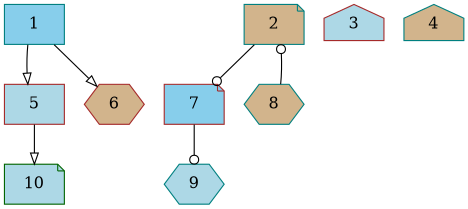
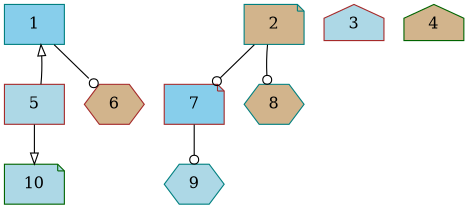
node "4": color teal -> darkgreen
edge "1" -> "5": reversed
edge "1" -> "6": arrowhead onormal -> odot
edge "8" -> "2": reversed
